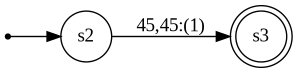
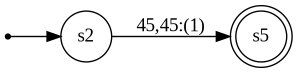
node "s3": label "s3" -> "s5"
